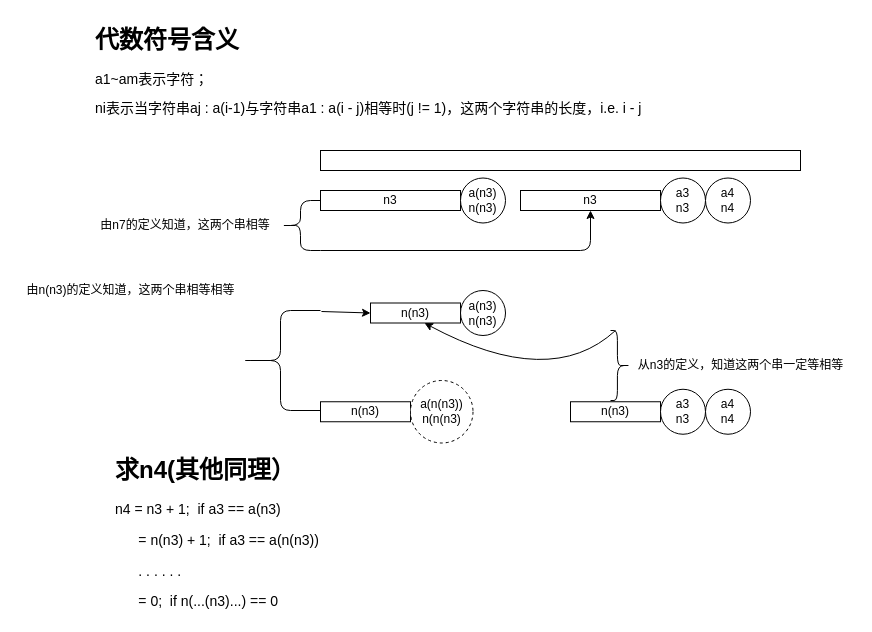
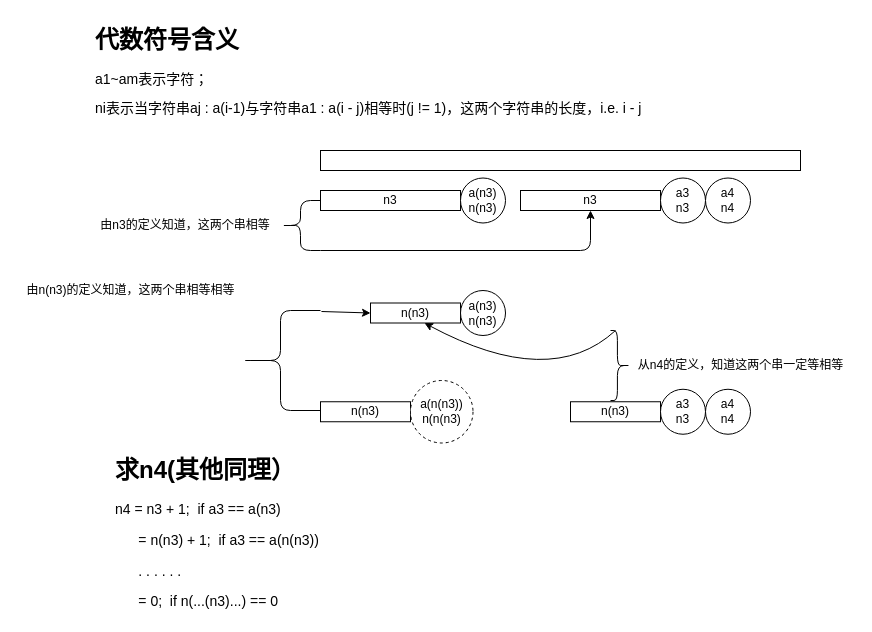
node "由n7的定义知道，这两个串相等": label "由n7的定义知道，这两个串相等" -> "由n3的定义知道，这两个串相等"
node "从n3的定义，知道这两个串一定等相等": label "从n3的定义，知道这两个串一定等相等" -> "从n4的定义，知道这两个串一定等相等"
